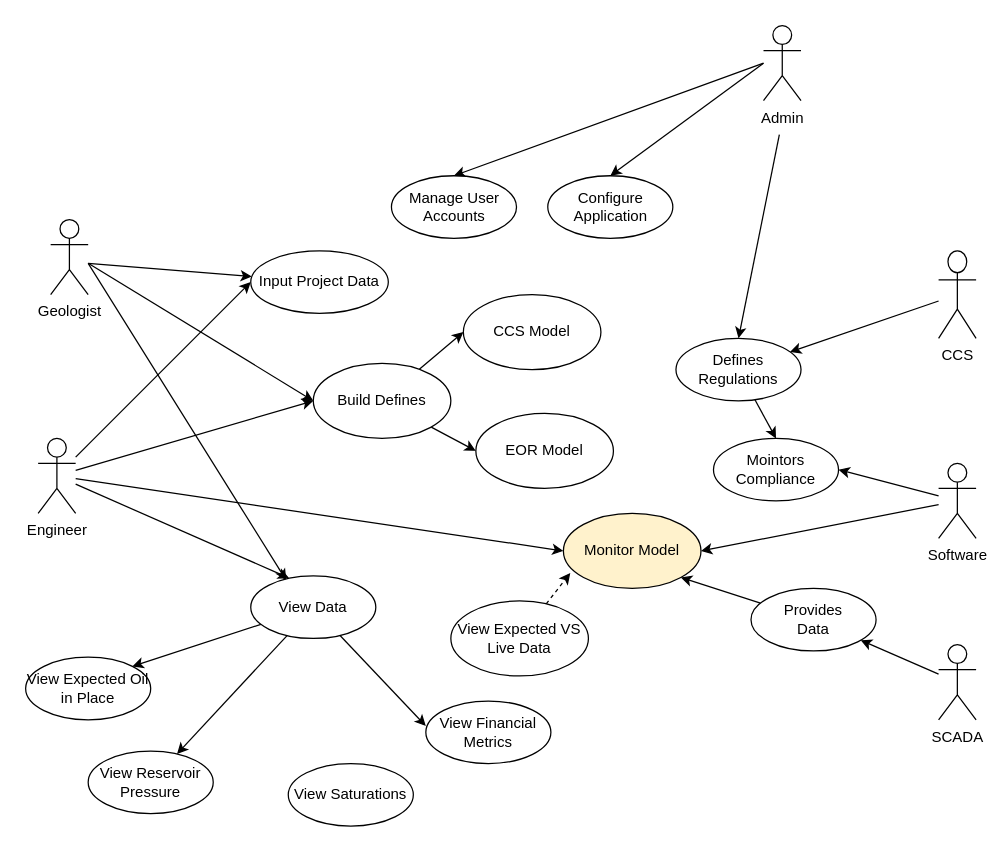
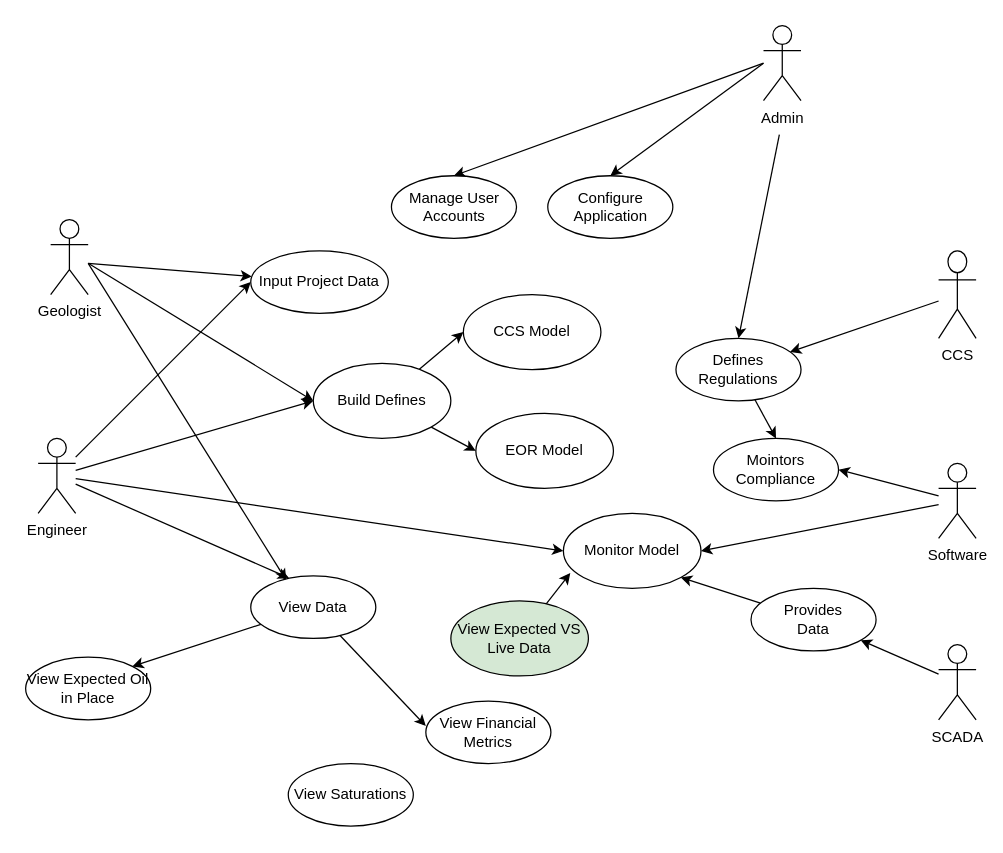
node "Monitor Model": fillcolor #fff2cc -> #ffffff
edge "View Expected VS Live Data" -> "Monitor Model": style dashed -> solid
node "View Expected VS Live Data": fillcolor #ffffff -> #d5e8d4
edge "View Data" -> "View Reservoir Pressure": removed
node "View Reservoir Pressure": removed
